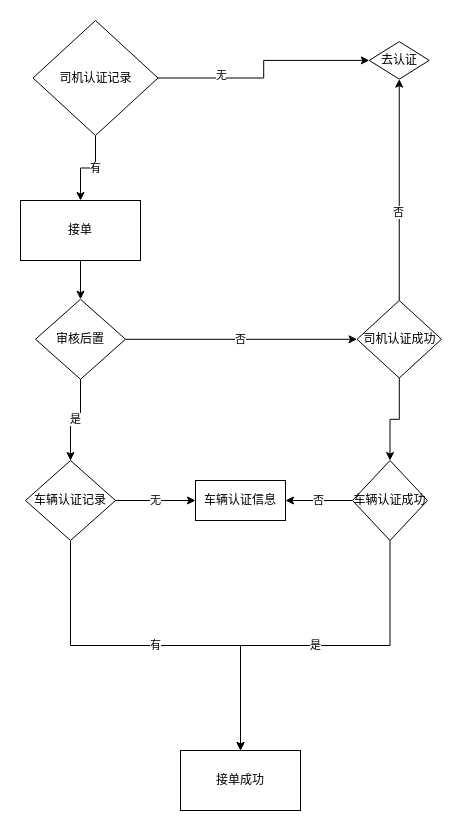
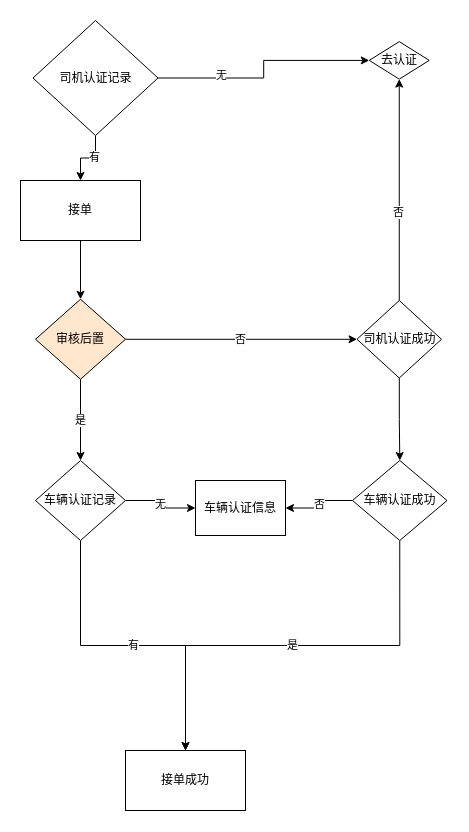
node "接单": moved (81, 231) -> (81, 211)
node "审核后置": fillcolor #ffffff -> #ffe6cc
node "车辆认证记录": moved (71, 501) -> (81, 501)
node "车辆认证信息": size 90x40 -> 90x55
node "车辆认证成功": size 75x80 -> 95x80
node "接单成功": moved (241, 781) -> (186, 781)
